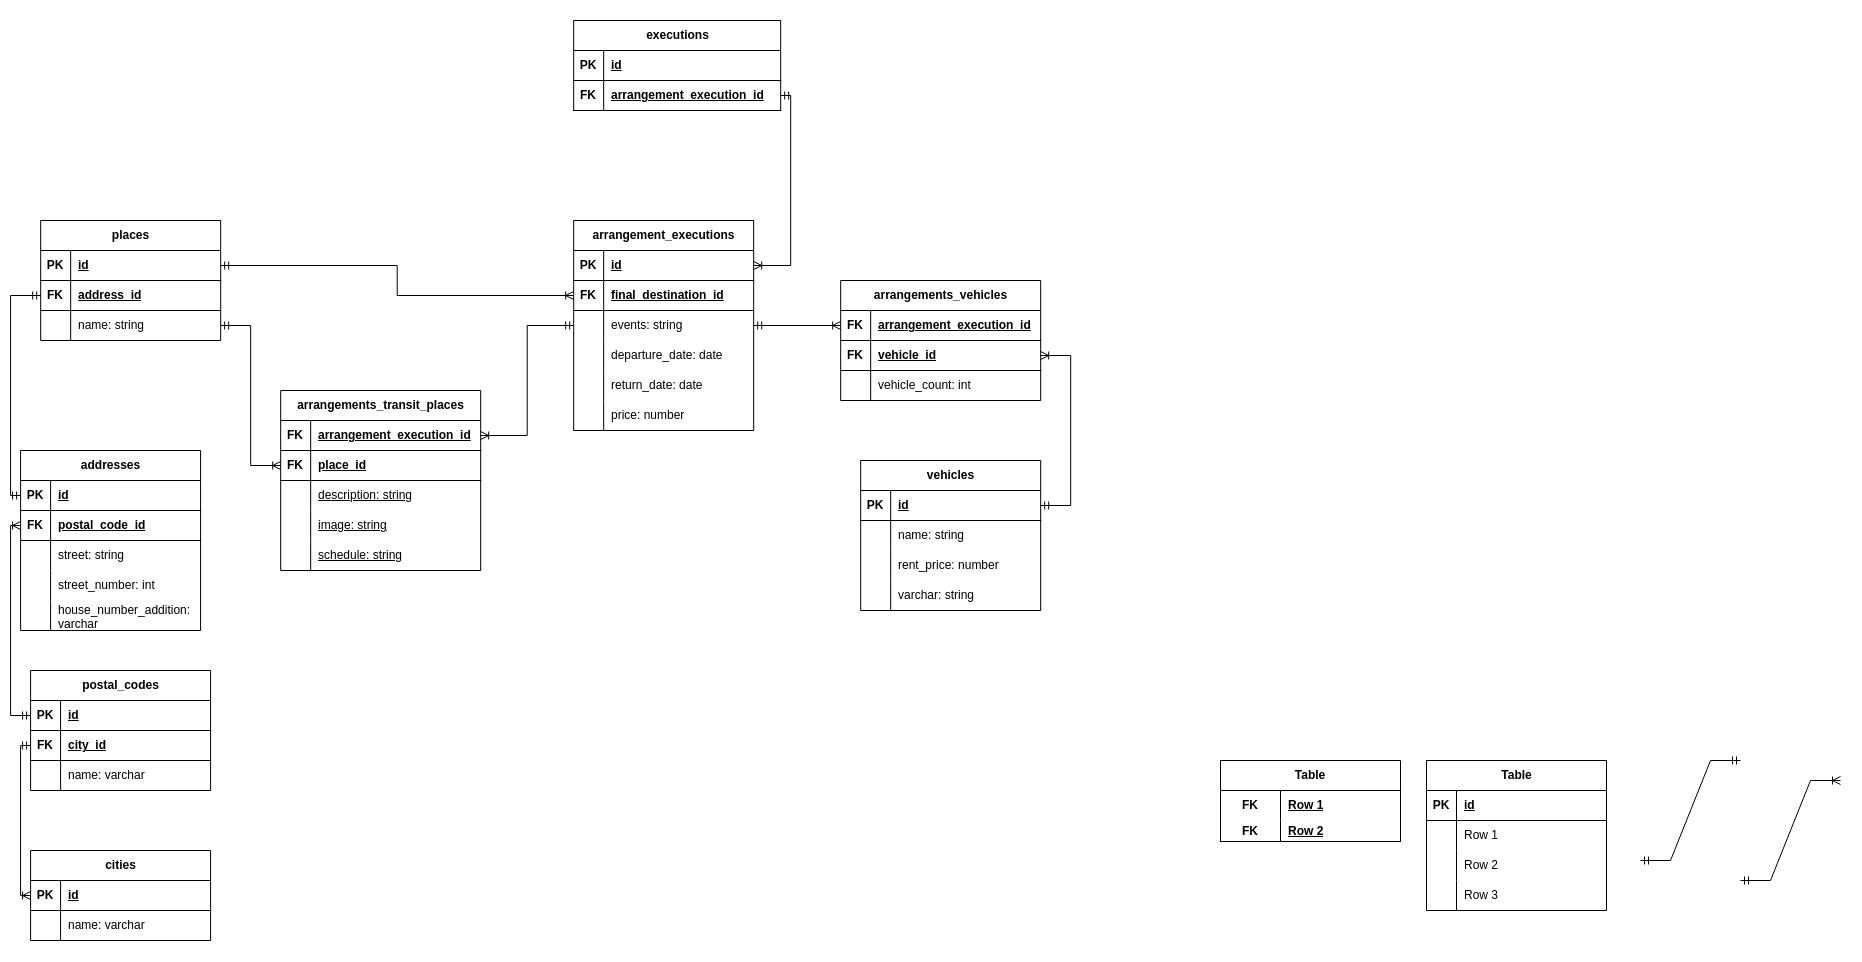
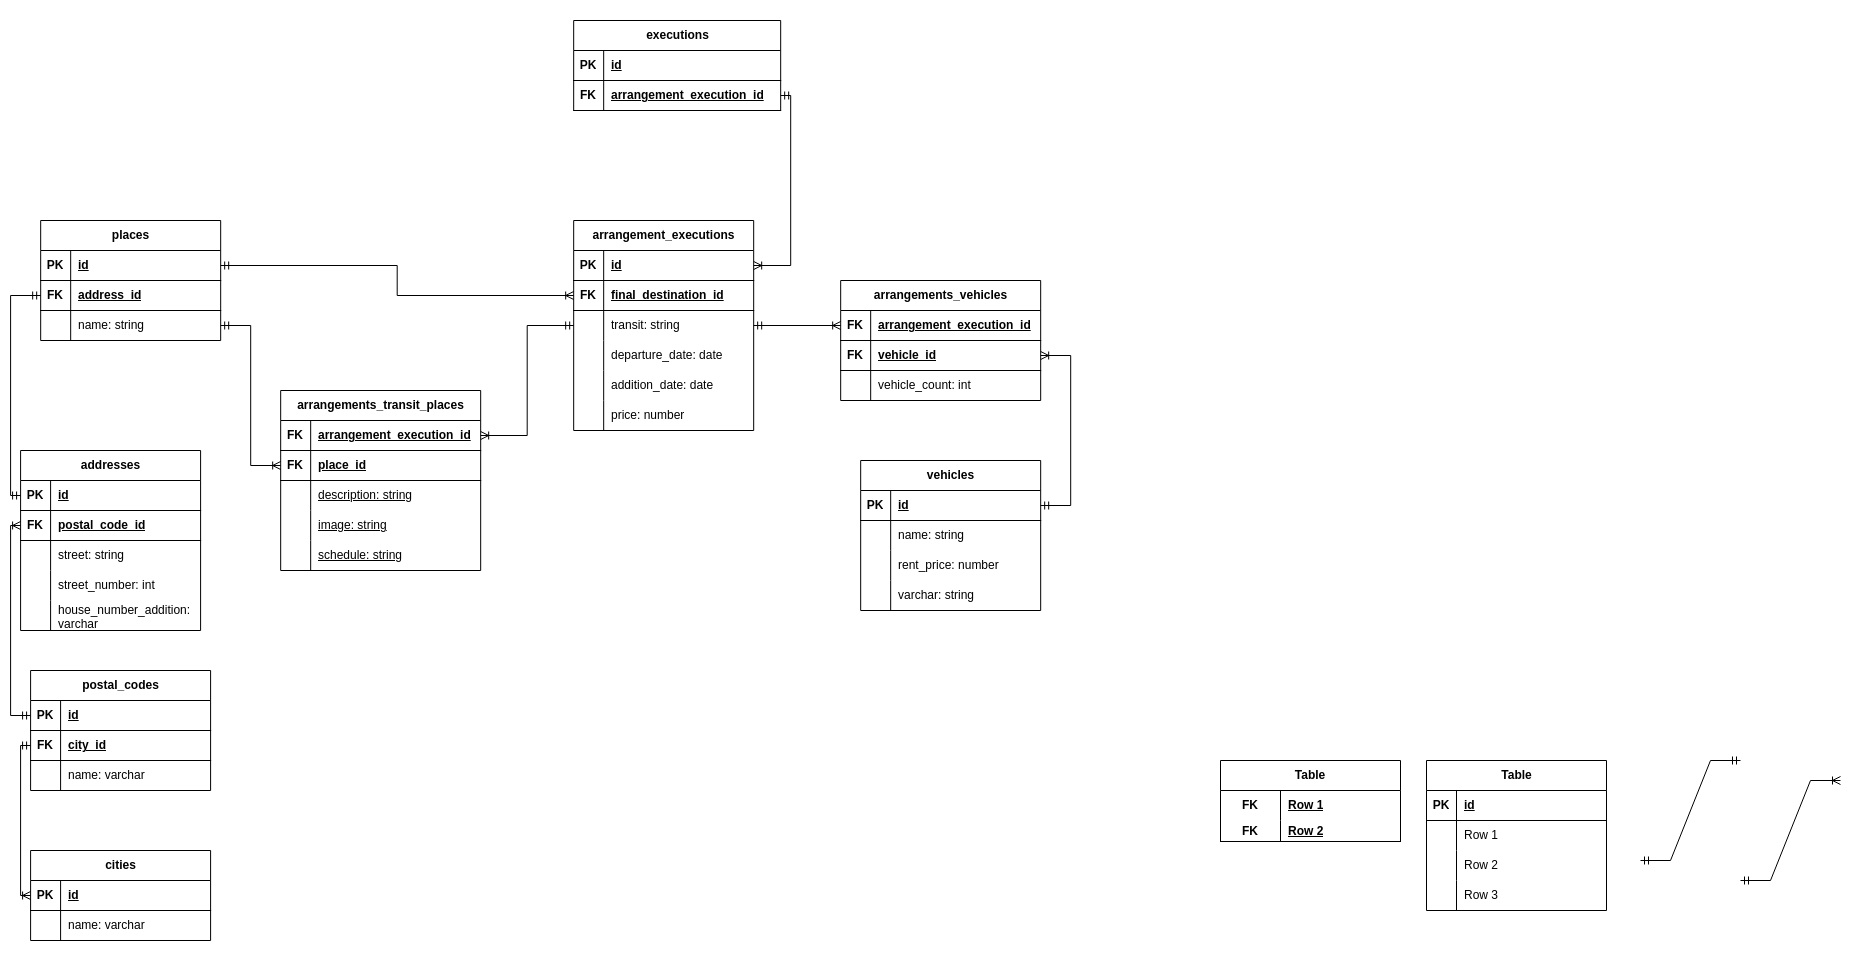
node "events: string": label "events: string" -> "transit: string"
node "return_date: date": label "return_date: date" -> "addition_date: date"
